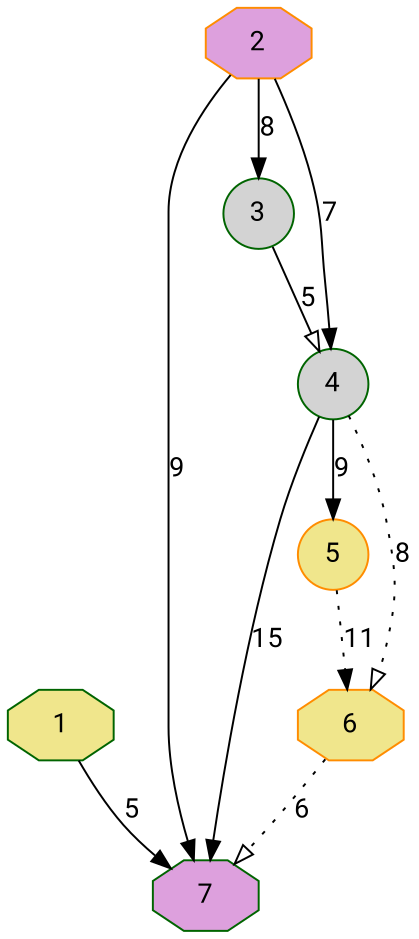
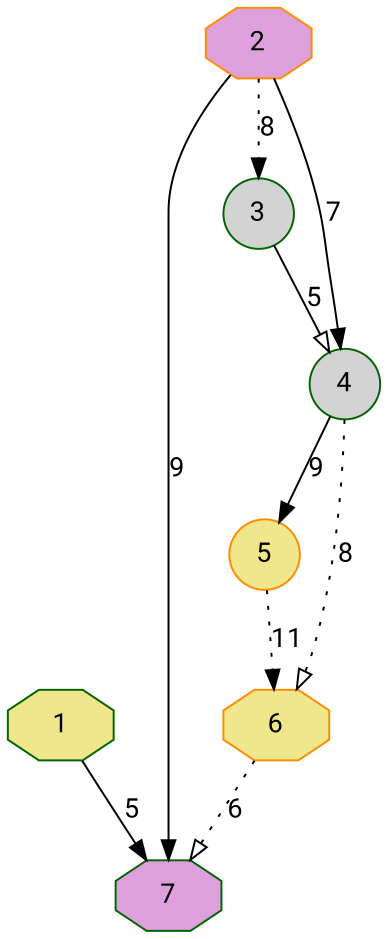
edge "2" -> "3": style solid -> dotted
edge "4" -> "7": removed, label "15"
